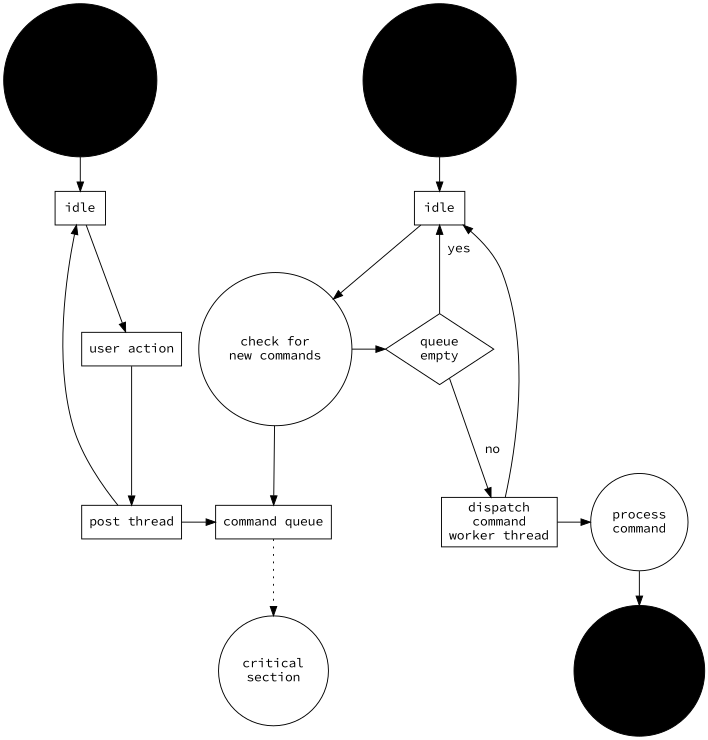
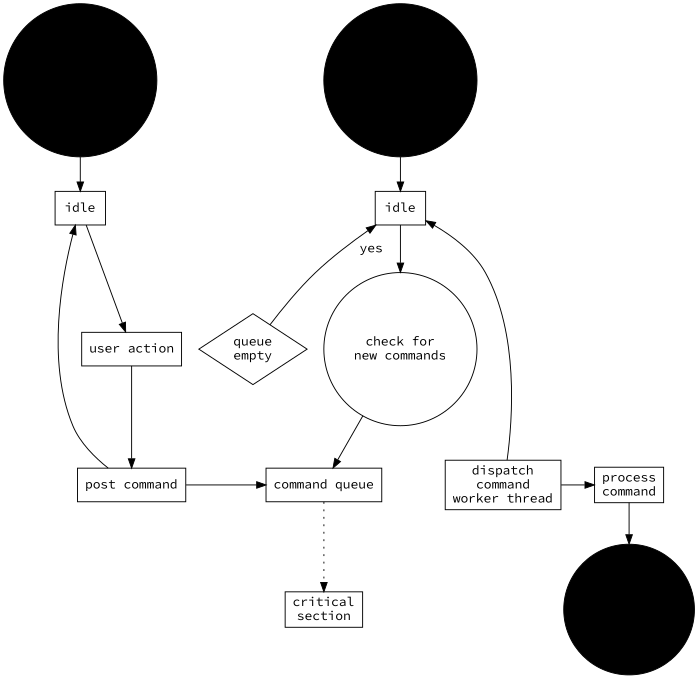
edge "check for new commands" -> "queue empty": removed
edge "queue empty" -> "dispatch command worker thread": removed, label "no"
node "post thread": label "post thread" -> "post command"
node "process command": shape circle -> box
node "critical section": shape circle -> box
